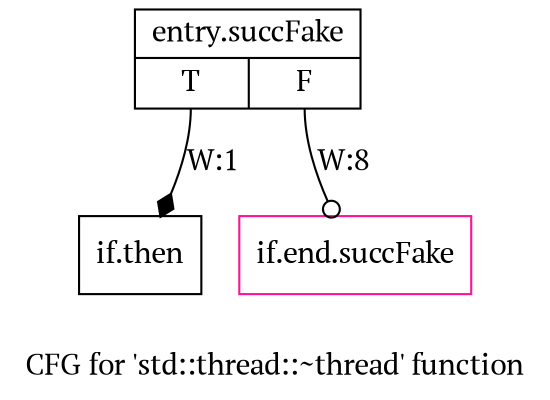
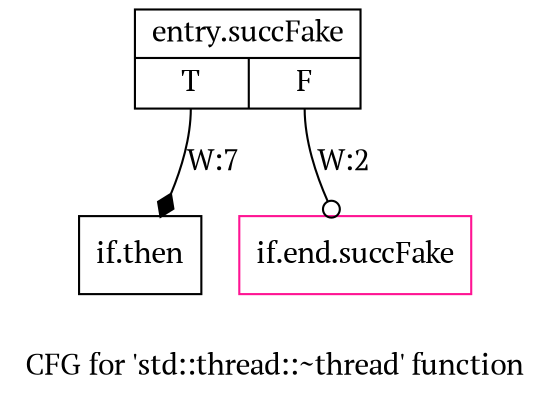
edge "entry.succFake" -> "if.then": label "W:1" -> "W:7"
edge "entry.succFake" -> "if.end.succFake": label "W:8" -> "W:2"
